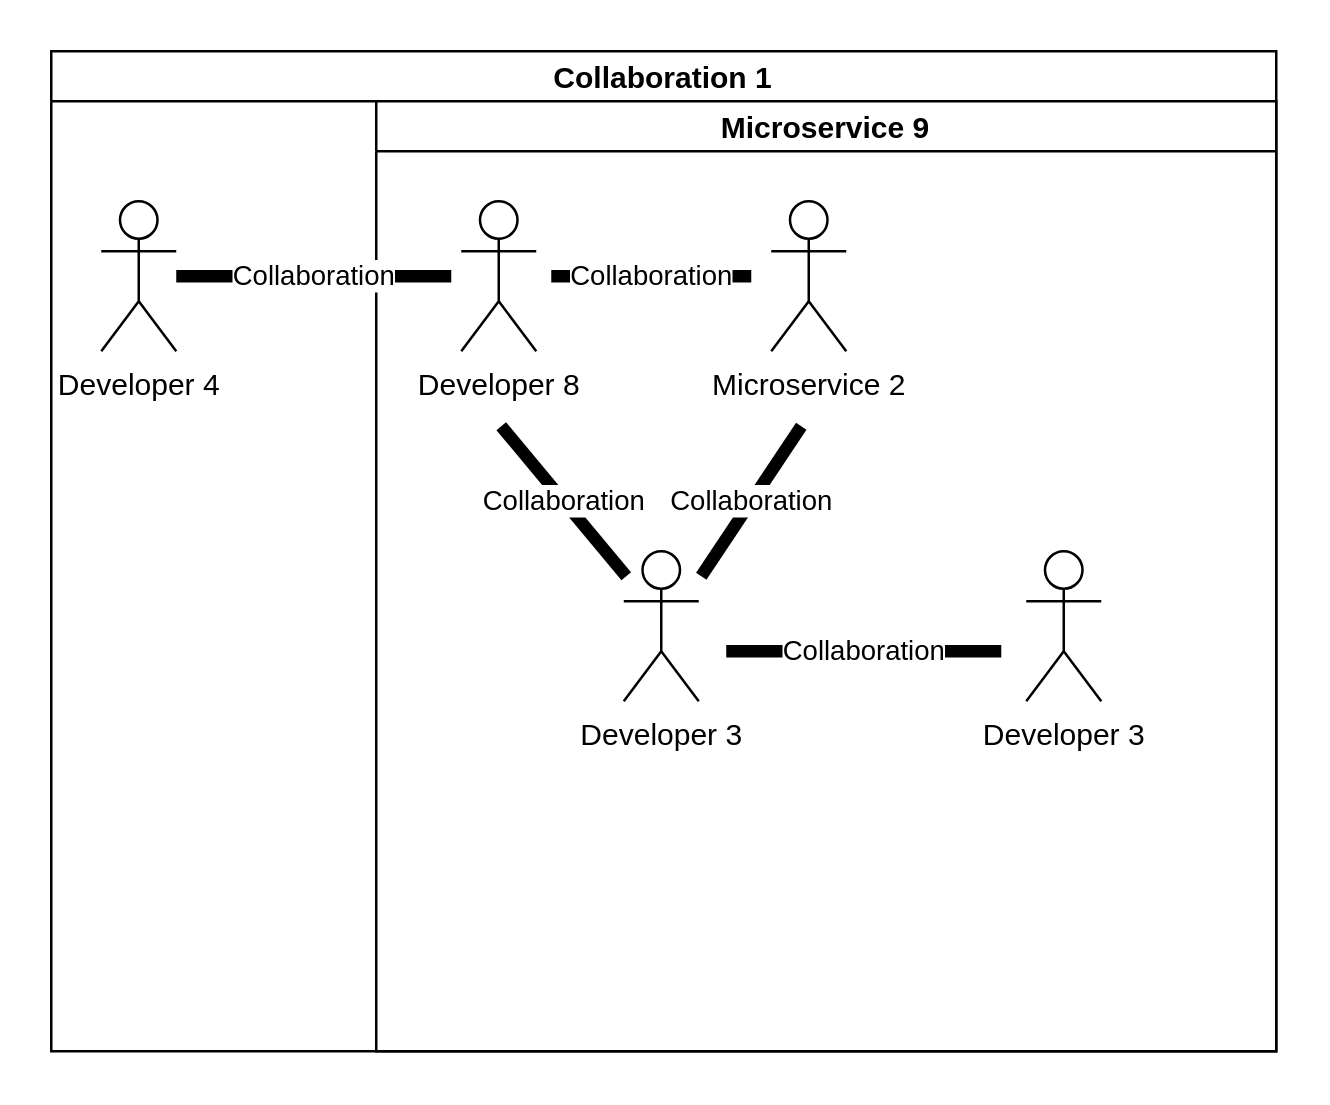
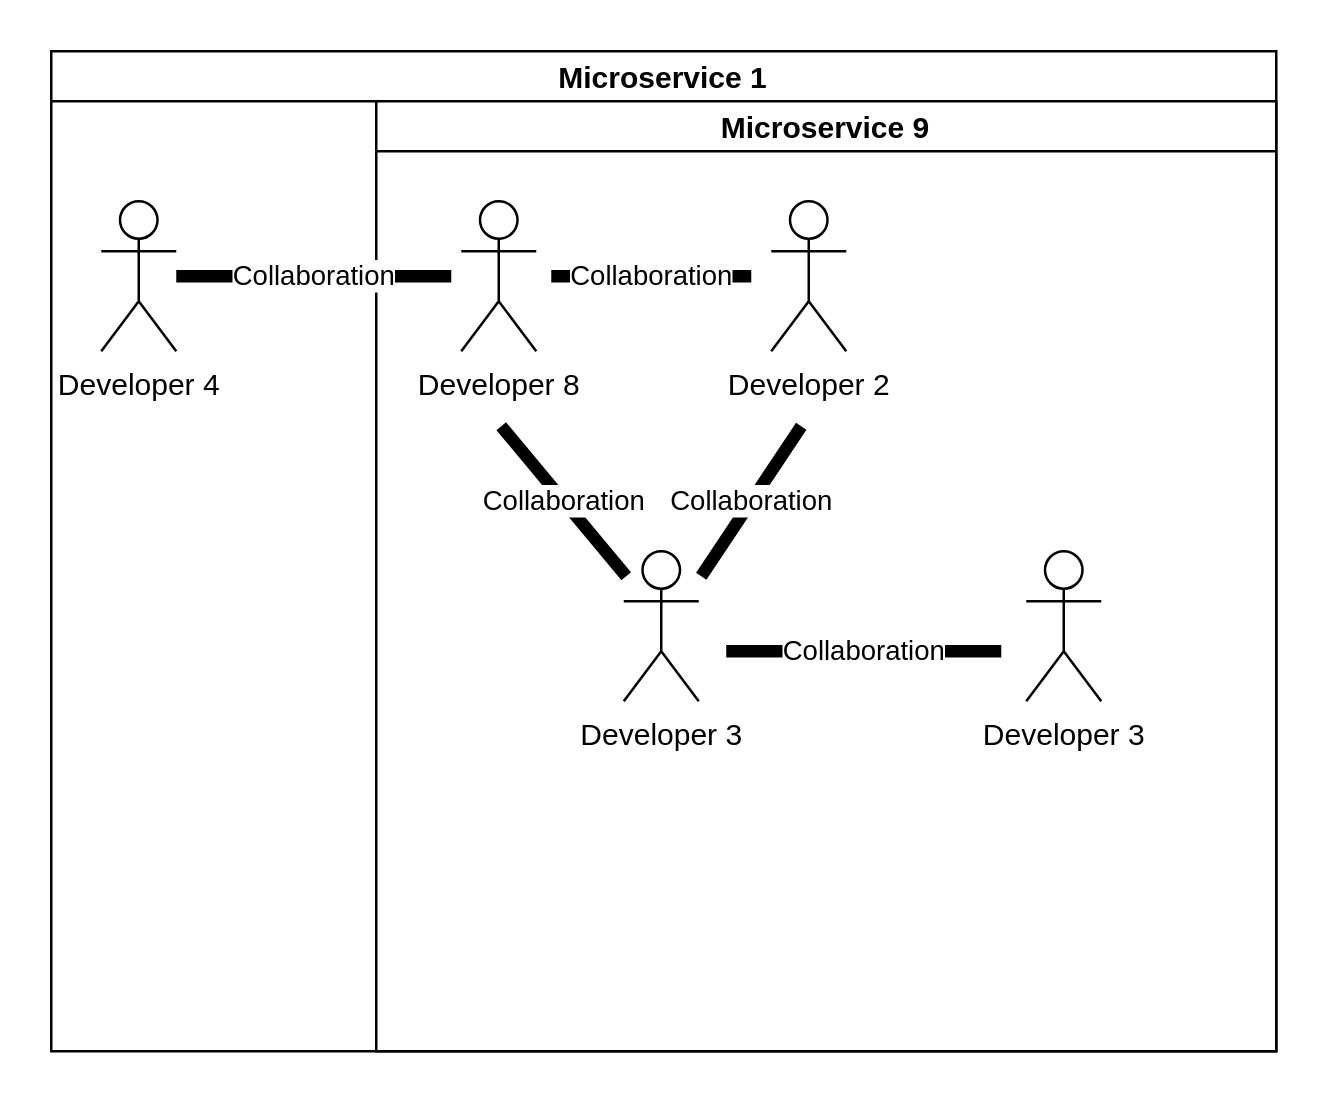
node "Collaboration 1": label "Collaboration 1" -> "Microservice 1"
node "Microservice 2": label "Microservice 2" -> "Developer 2"
